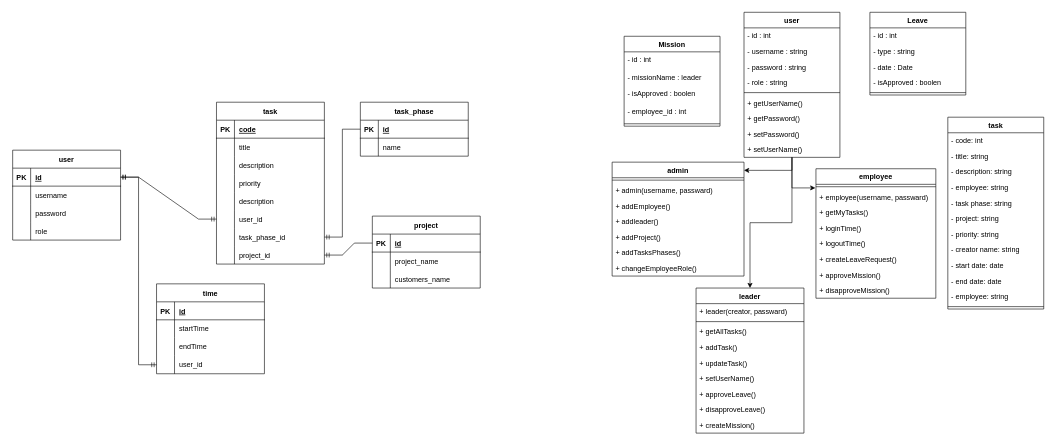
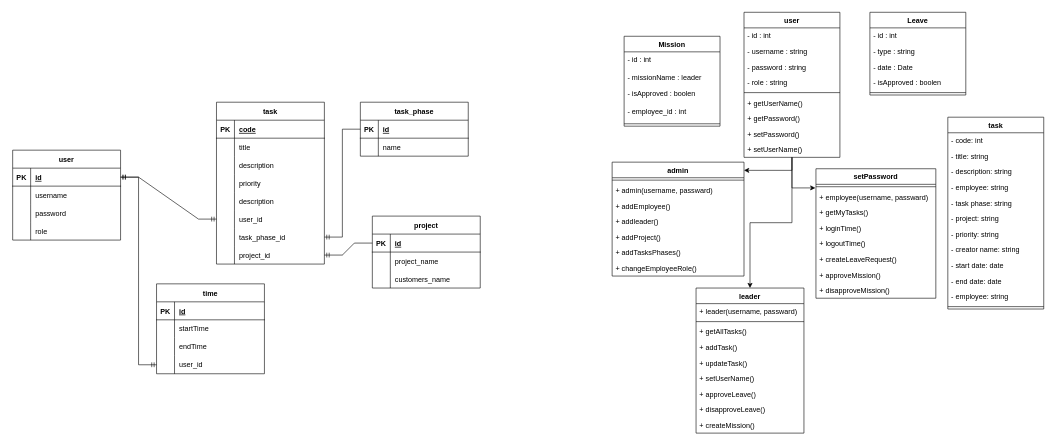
node "employee": label "employee" -> "setPassword"
node "+ leader(creator, passward)": label "+ leader(creator, passward)" -> "+ leader(username, passward)"
